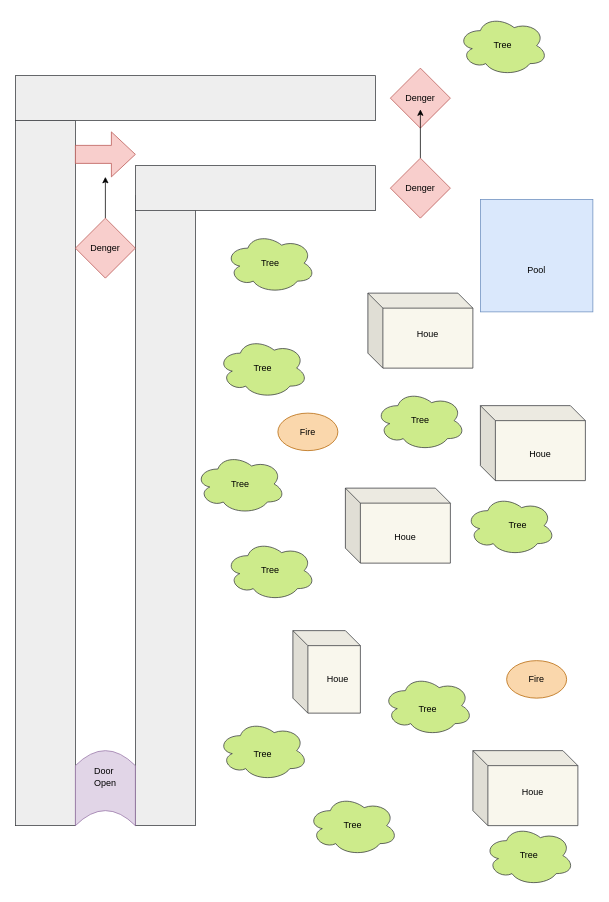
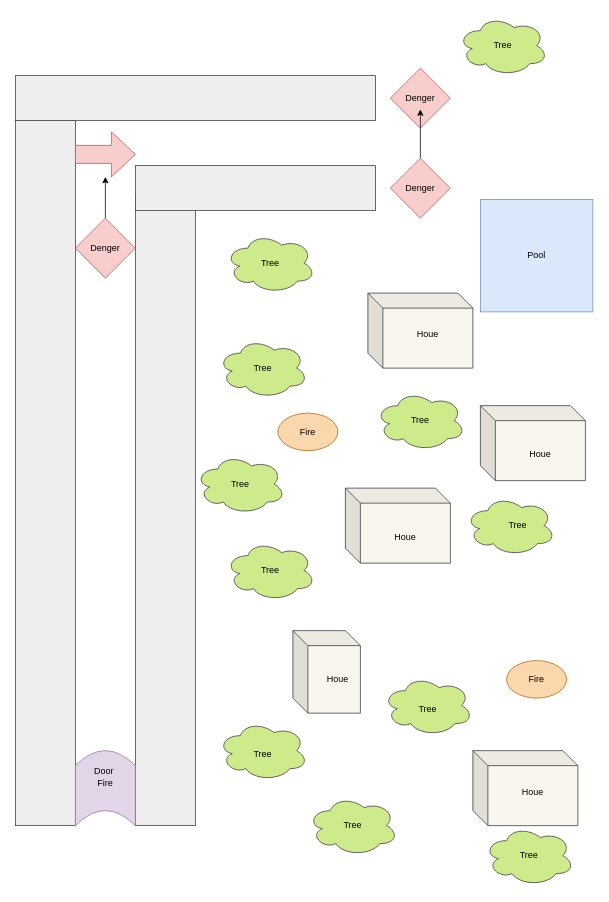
node "Pool": moved (537, 270) -> (537, 255)
node "Door Open": label "Door Open" -> "Door Fire"
